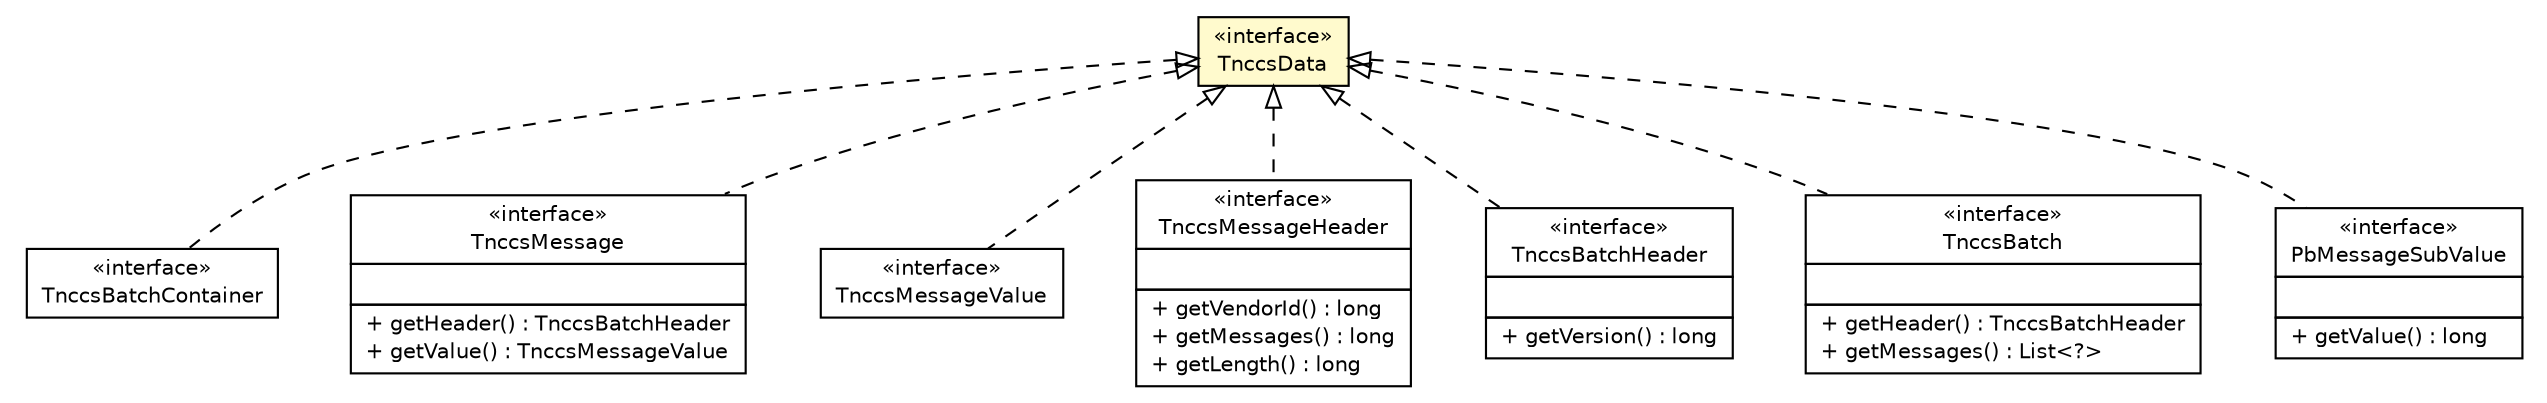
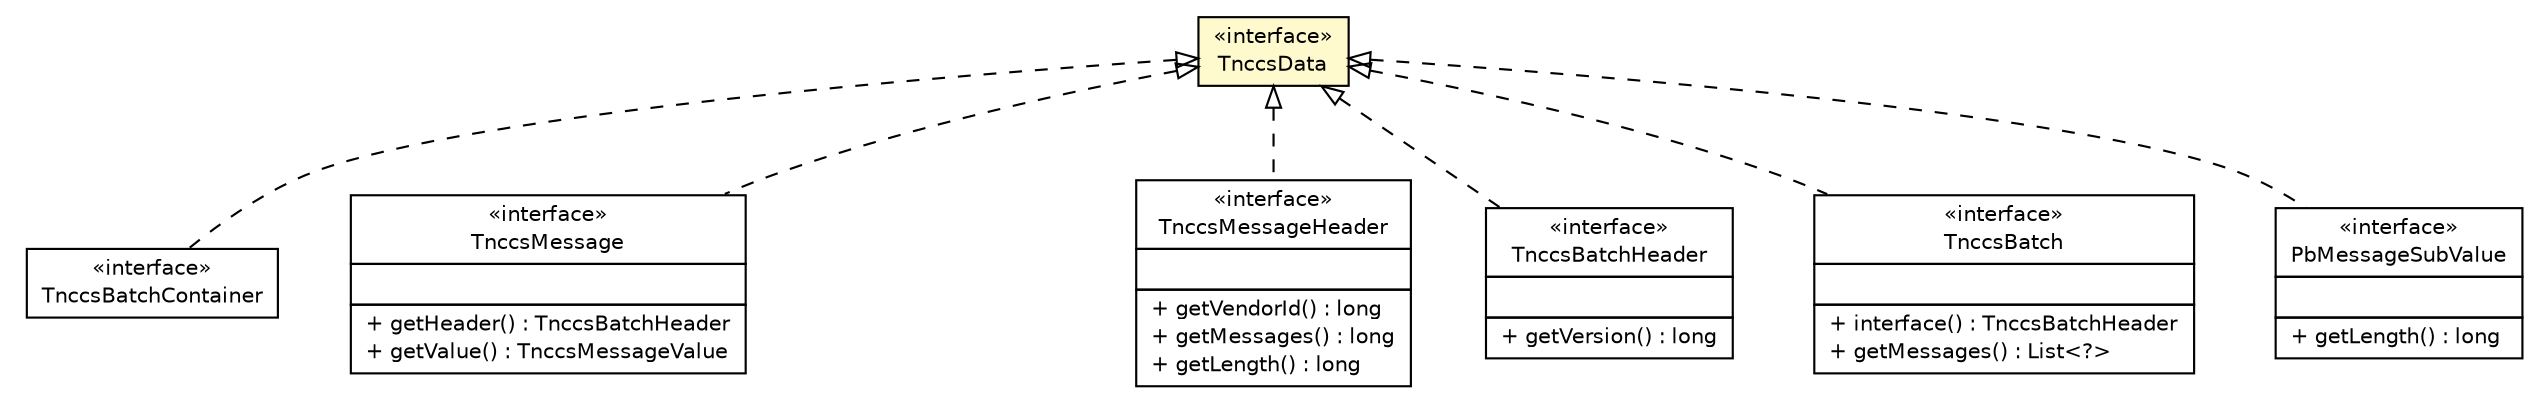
node "TnccsMessageValue": removed
node "TnccsBatch": text "+ getHeader() : TnccsBatchHeader" -> "+ interface() : TnccsBatchHeader"
node "PbMessageSubValue": text "+ getValue() : long" -> "+ getLength() : long"
